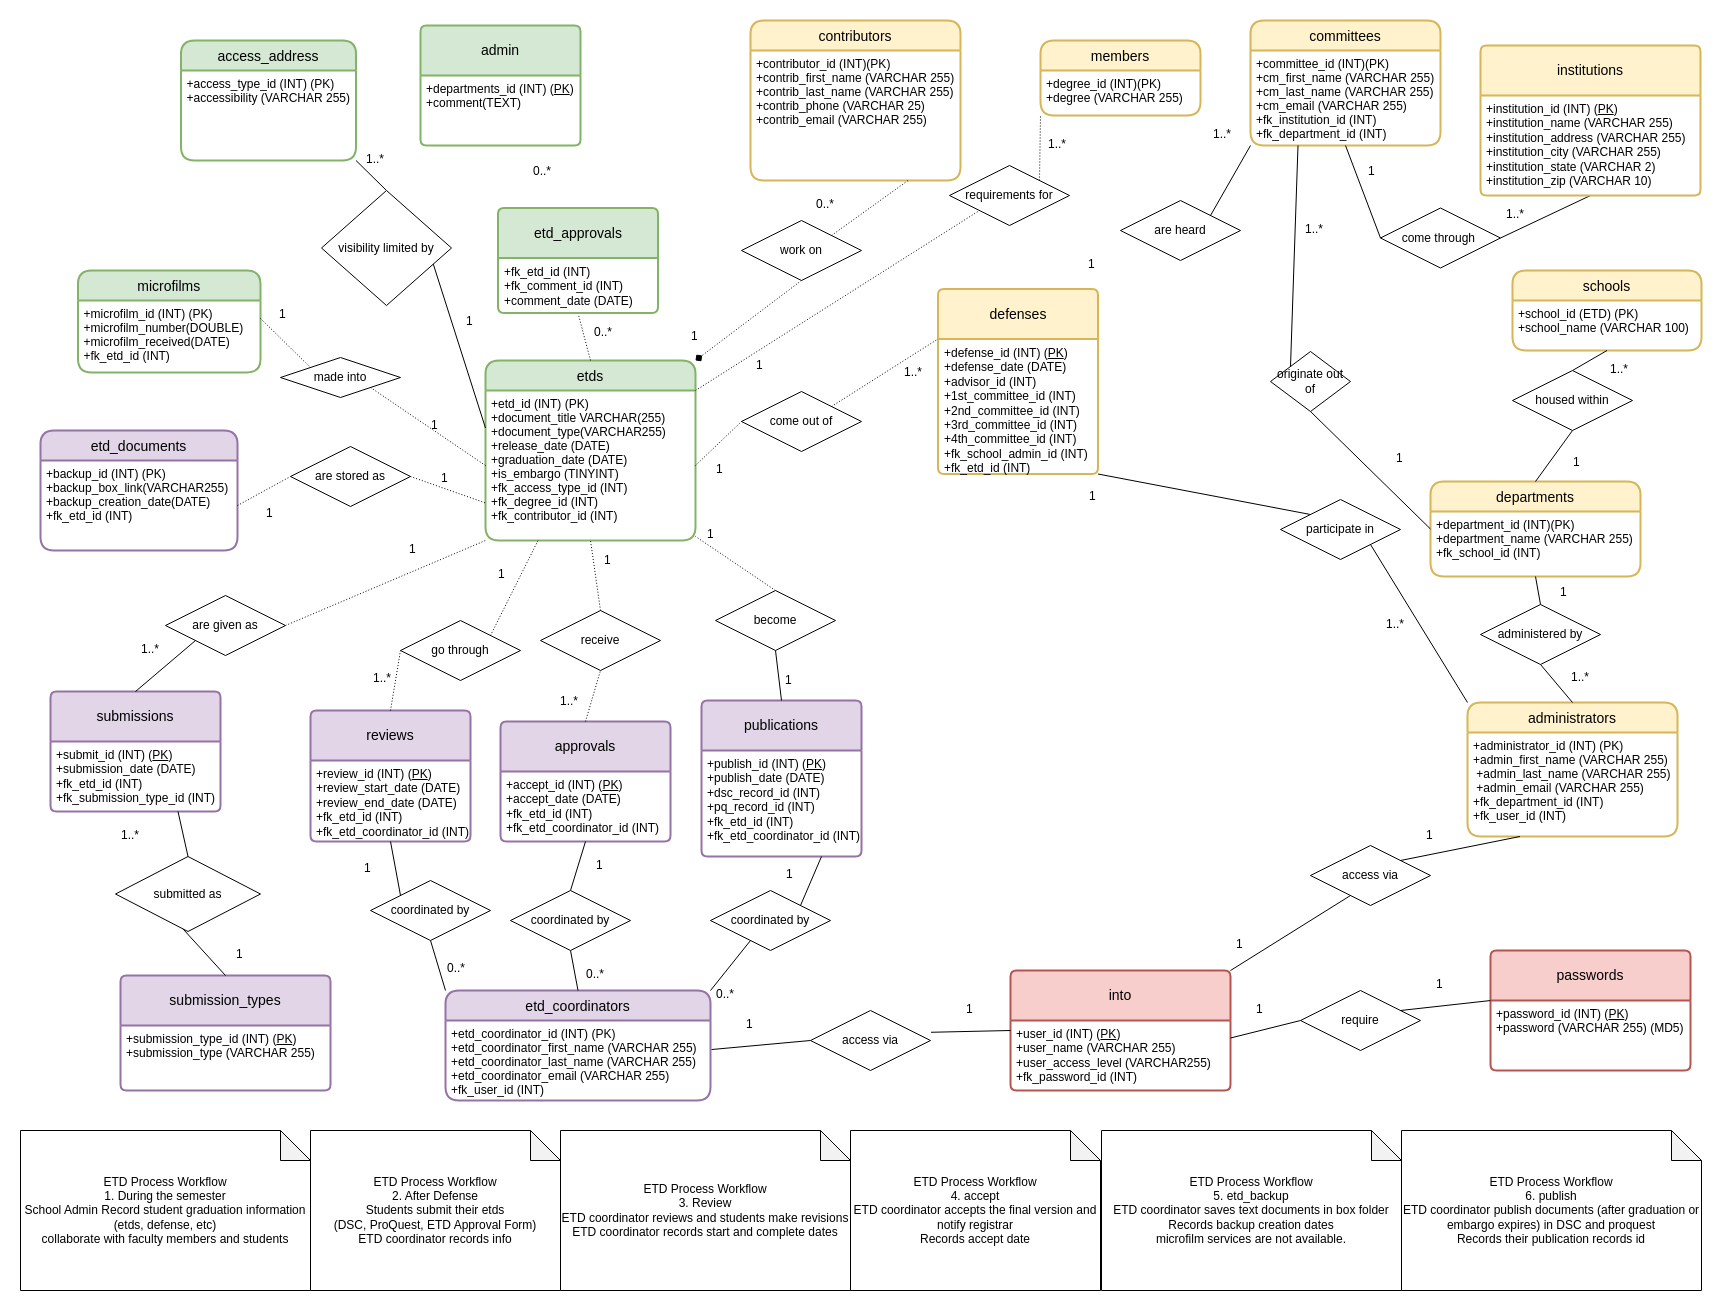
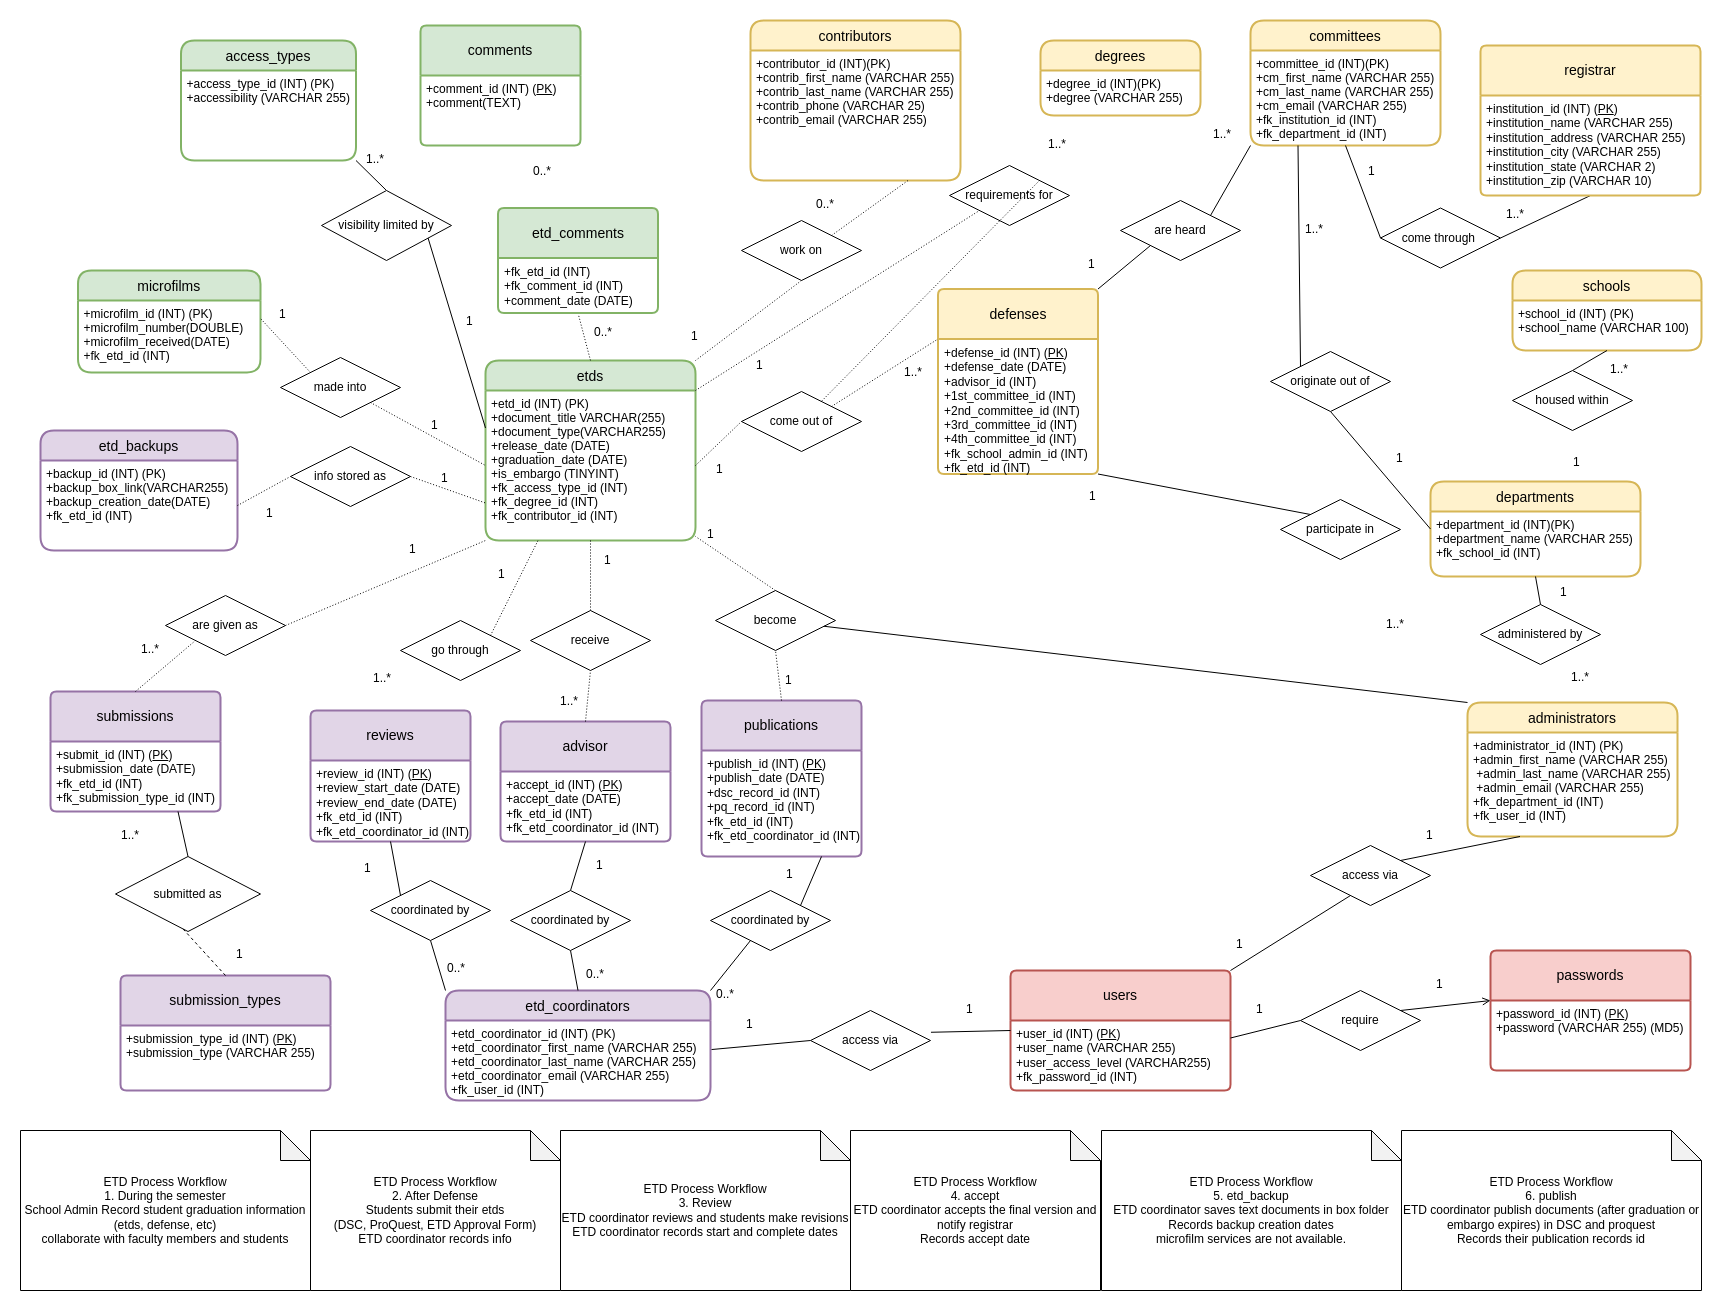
node "admin": label "admin" -> "comments"
node "access_address": label "access_address" -> "access_types"
node "members": label "members" -> "degrees"
node "institutions": label "institutions" -> "registrar"
node "+departments_id (INT) (PK)+comment(TEXT)": label "+departments_id (INT) (PK)+comment(TEXT)" -> "+comment_id (INT) (PK)+comment(TEXT)"
edge "+degree_id (INT)(PK) +degree (VARCHAR 255)" -- "requirements for": now "come out of" -- "requirements for"
node "etd_approvals": label "etd_approvals" -> "etd_comments"
node "visibility limited by": size 130x115 -> 130x70
edge "are heard" -- "defenses": added
node "+school_id (ETD) (PK) +school_name (VARCHAR 100)": label "+school_id (ETD) (PK) +school_name (VARCHAR 100)" -> "+school_id (INT) (PK) +school_name (VARCHAR 100)"
edge "work on" -> "etds": arrowhead diamond -> none
node "made into": size 120x40 -> 120x60
node "originate out of": size 80x60 -> 120x60
node "etd_documents": label "etd_documents" -> "etd_backups"
edge "housed within" -- "departments": removed
node "are stored as": label "are stored as" -> "info stored as"
edge "participate in" -- "administrators": now "become" -- "administrators"
node "receive": moved (601, 641) -> (591, 641)
edge "are given as" -- "submissions": style solid -> dashed
edge "become" -- "publications": style solid -> dashed
edge "go through" -- "reviews": removed
edge "administered by" -- "administrators": removed
node "approvals": label "approvals" -> "advisor"
edge "submitted as" -- "submission_types": style solid -> dashed
node "into": label "into" -> "users"
edge "passwords" -- "require": arrowhead none -> open
